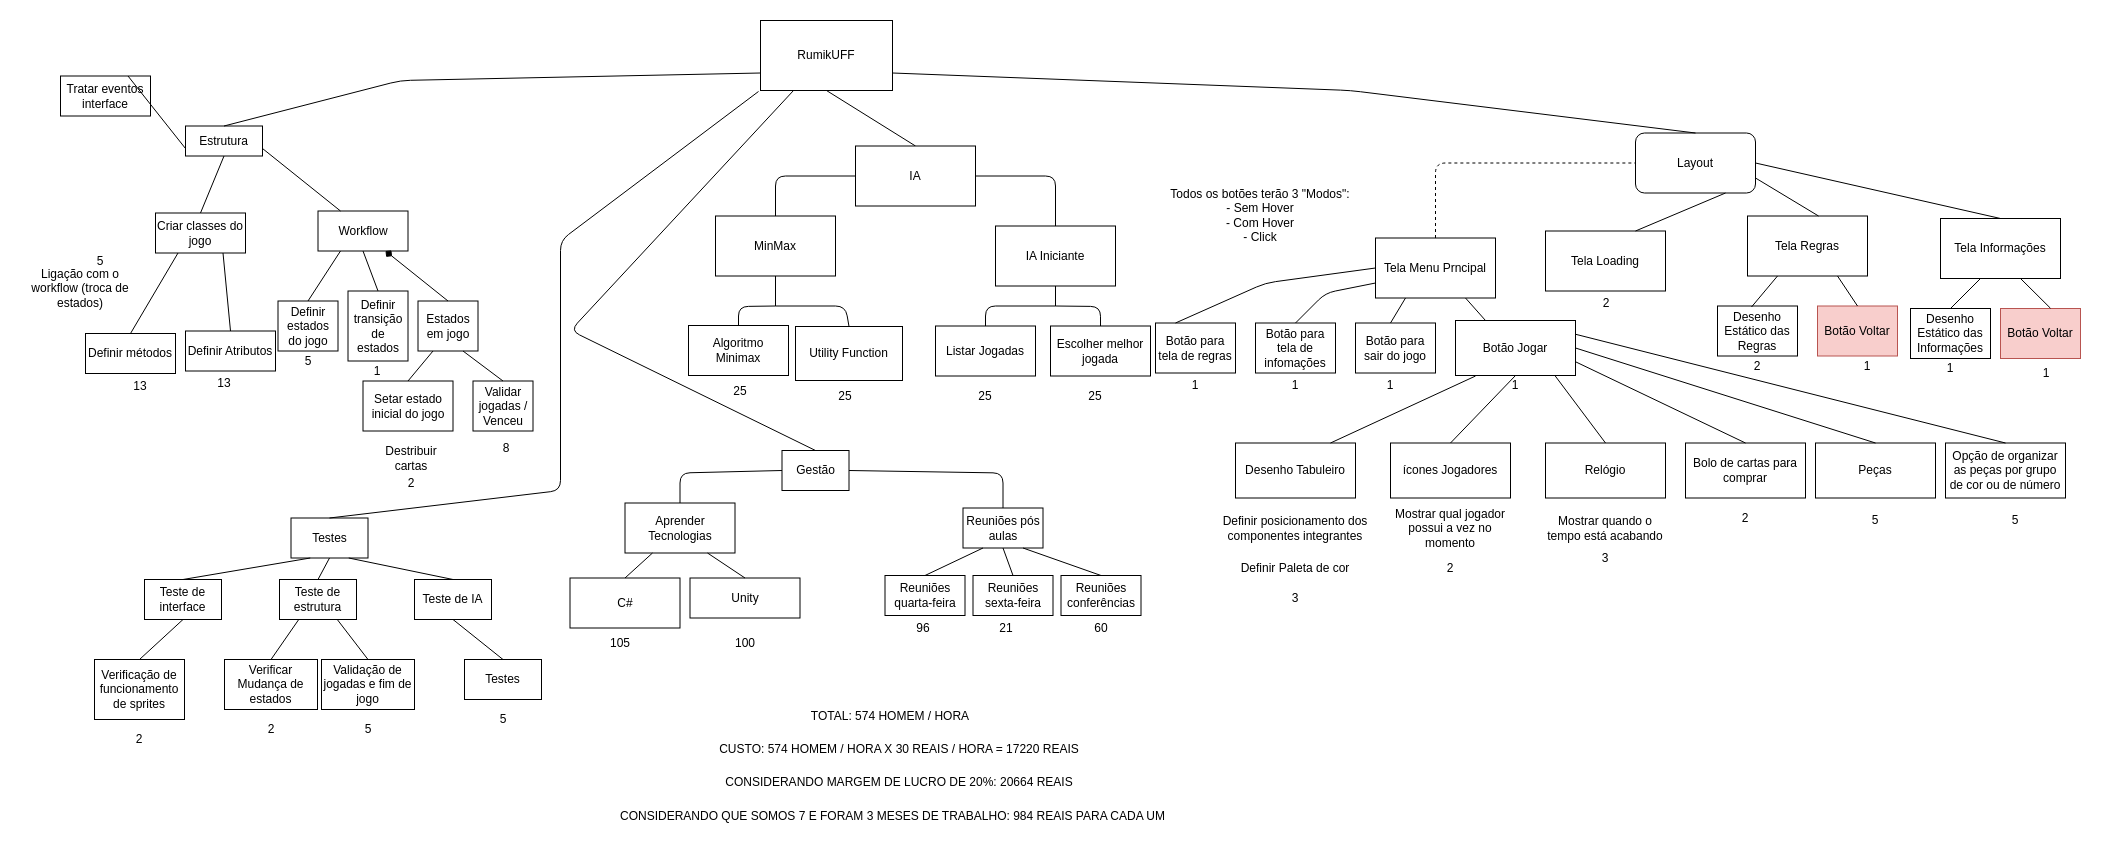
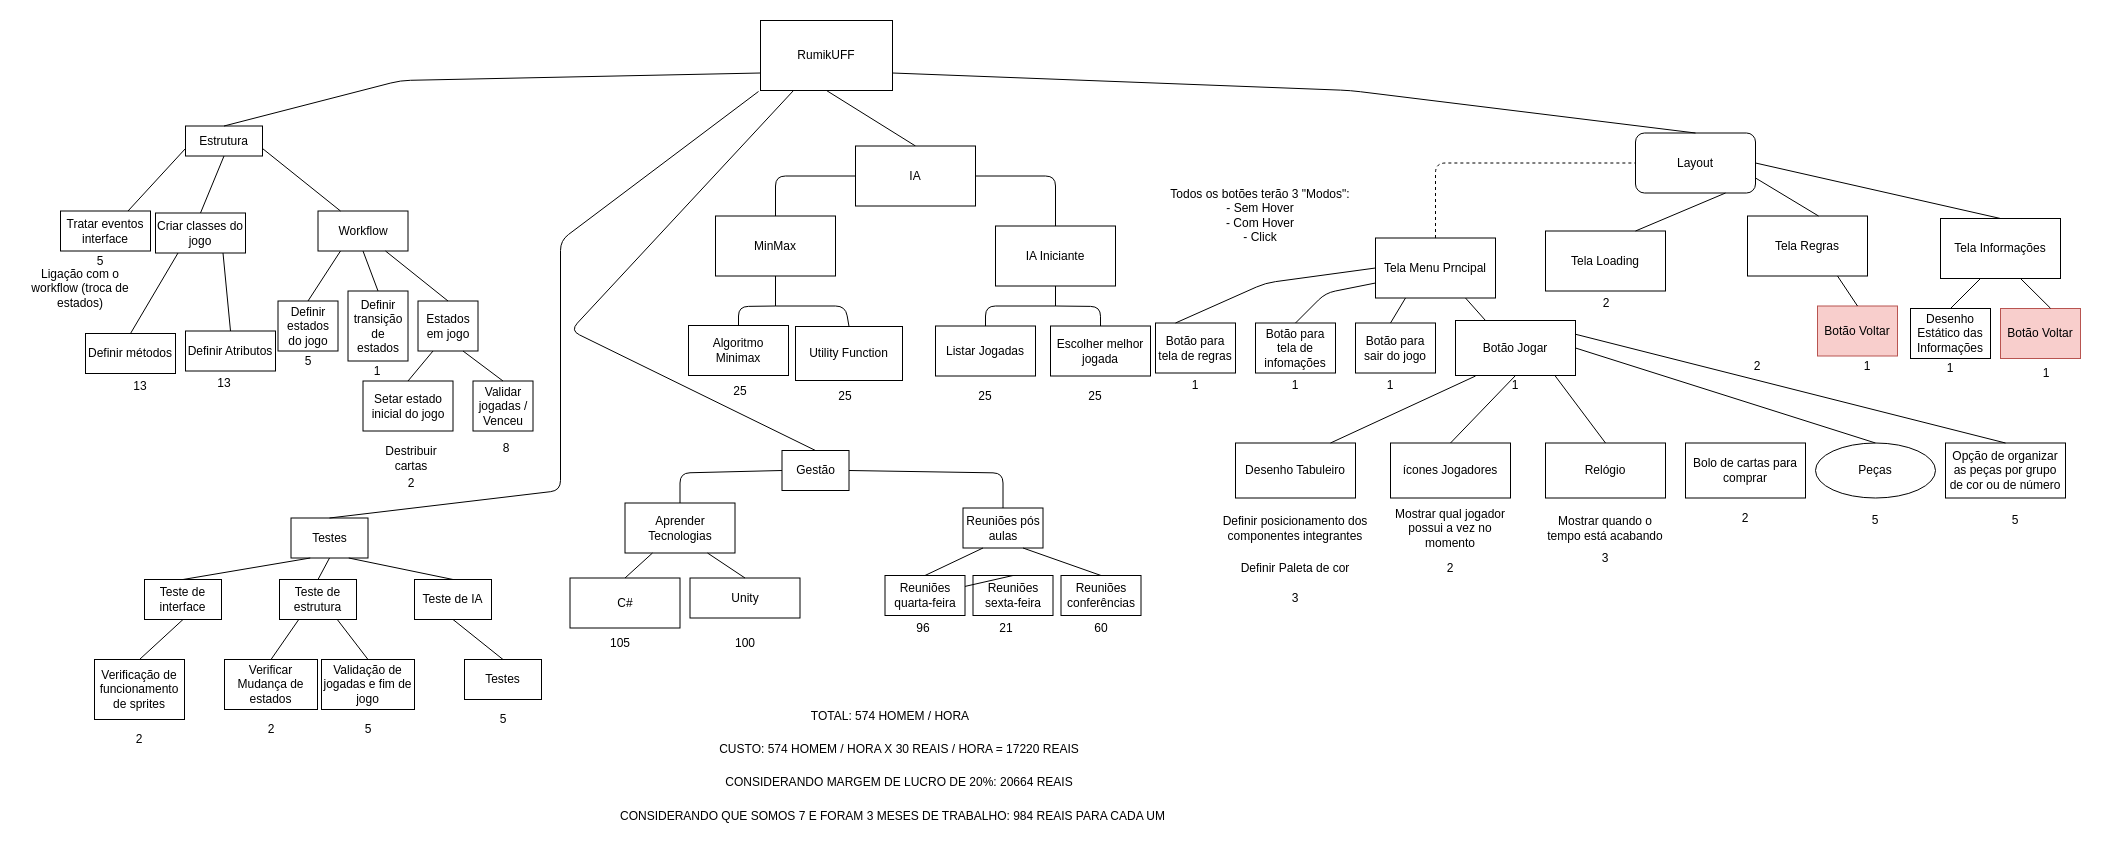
node "Tratar eventos interface": moved (106, 96) -> (106, 231)
edge "Estados em jogo" -> "Workflow": arrowhead diamond -> none
edge "Tela Regras" -- "Desenho Estático das Regras": removed
node "Desenho Estático das Regras": removed
edge "Botão Jogar" -- "Bolo de cartas para comprar": removed
node "Peças": shape rectangle -> ellipse
edge "Reuniões pós aulas" -- "Reuniões sexta-feira": now "Reuniões quarta-feira" -- "Reuniões sexta-feira"
